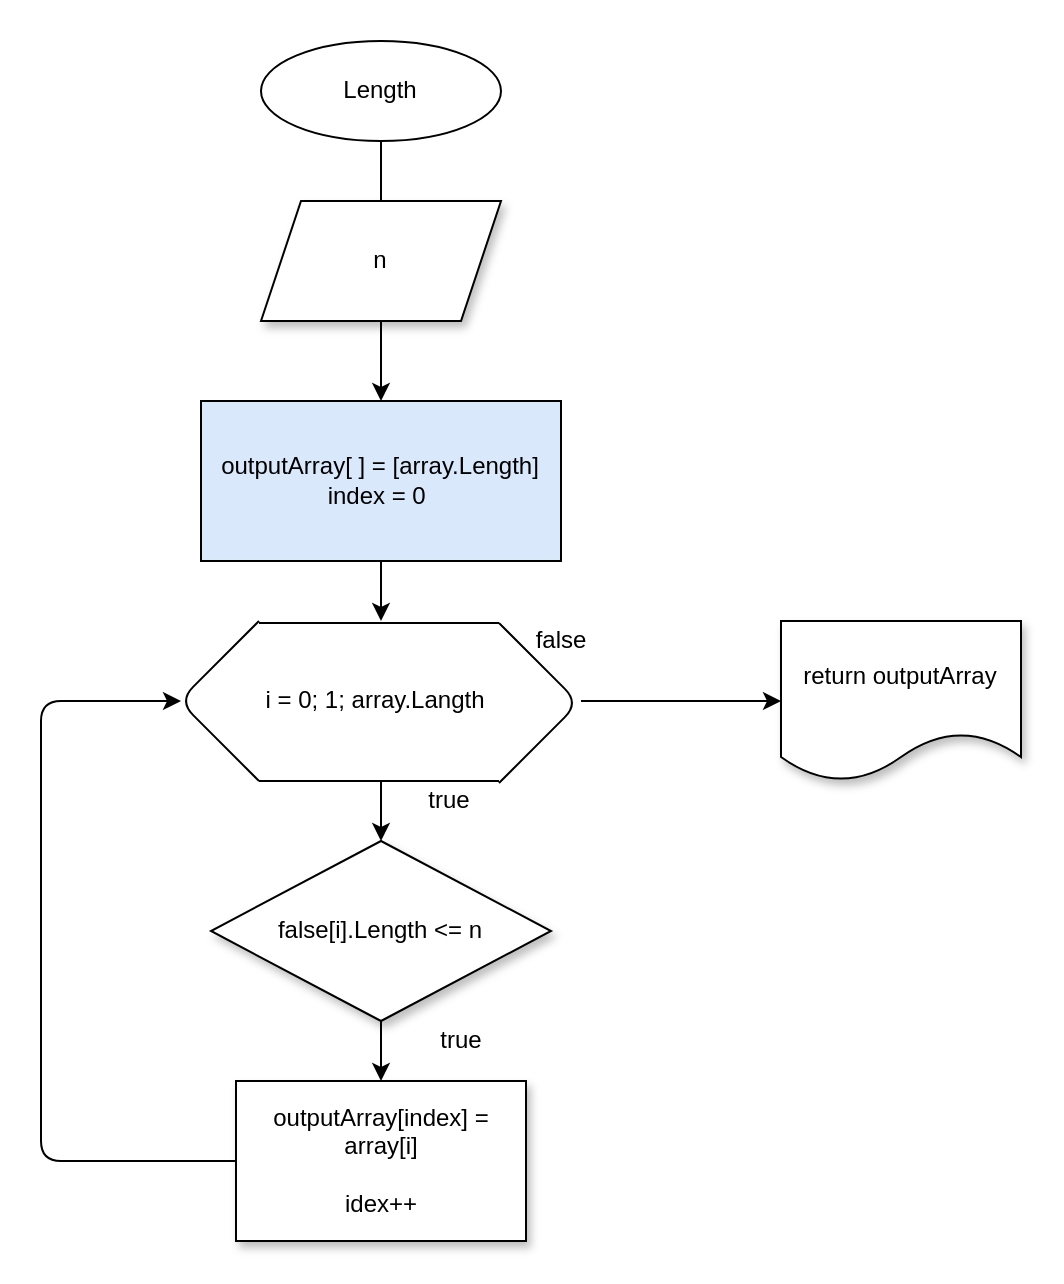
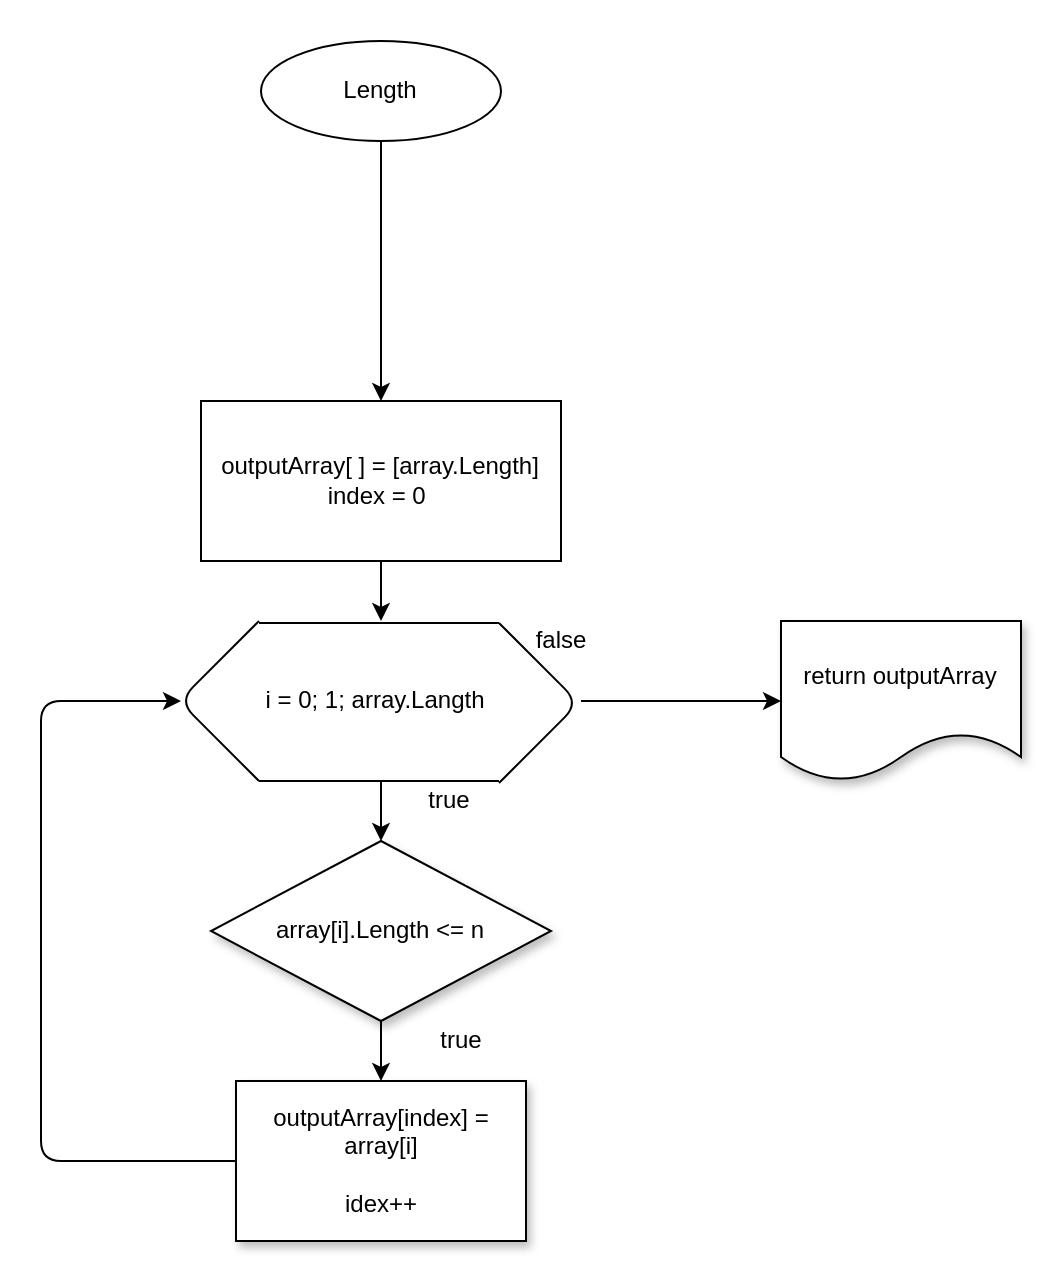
node "n": removed
node "outputArray[ ] = [array.Length] index = 0": fillcolor #dae8fc -> #ffffff
node "false[i].Length <= n": label "false[i].Length <= n" -> "array[i].Length <= n"
